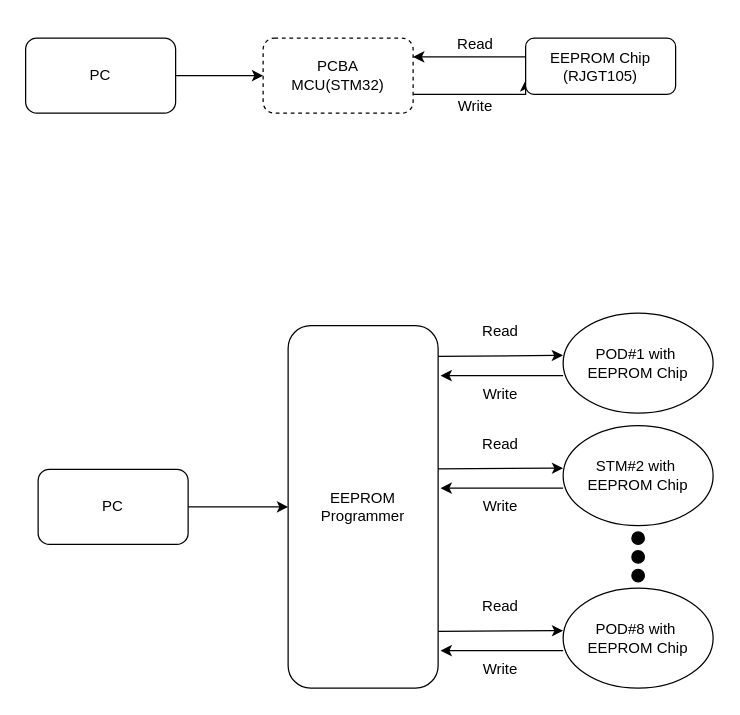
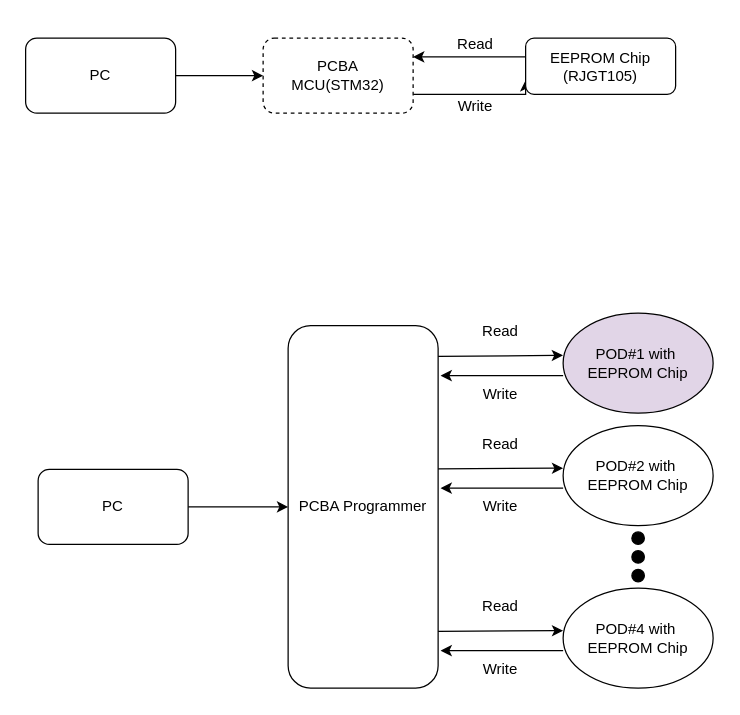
node "POD#1 with EEPROM Chip": fillcolor #ffffff -> #e1d5e7
node "STM#2 with EEPROM Chip": label "STM#2 with EEPROM Chip" -> "POD#2 with EEPROM Chip"
node "EEPROM Programmer": label "EEPROM Programmer" -> "PCBA Programmer"
node "POD#8 with EEPROM Chip": label "POD#8 with EEPROM Chip" -> "POD#4 with EEPROM Chip"
